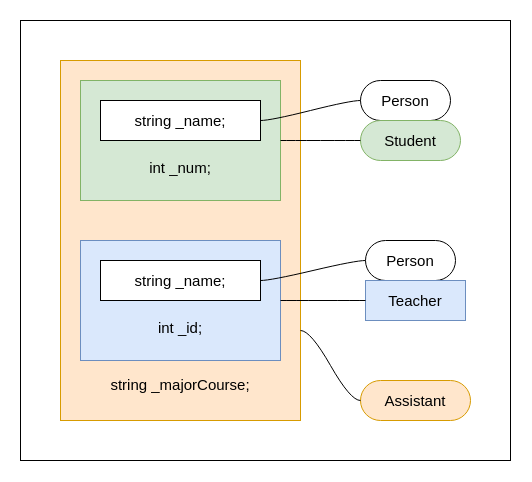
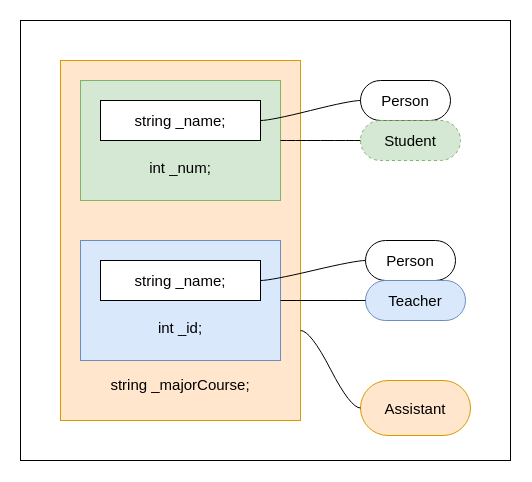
node "Student": style solid -> dashed
node "Teacher": shape rectangle -> rounded rectangle
node "Assistant": size 110x40 -> 110x55
